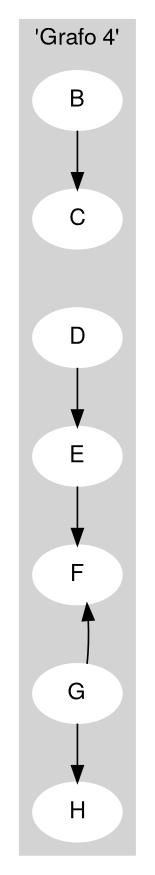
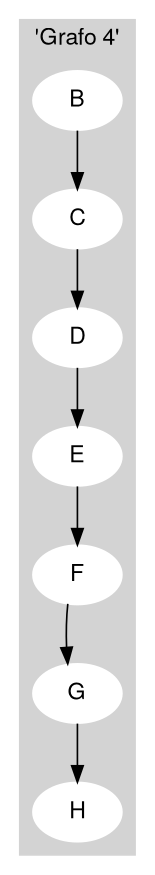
edge "C" -> "D": added
edge "G" -> "F": reversed
